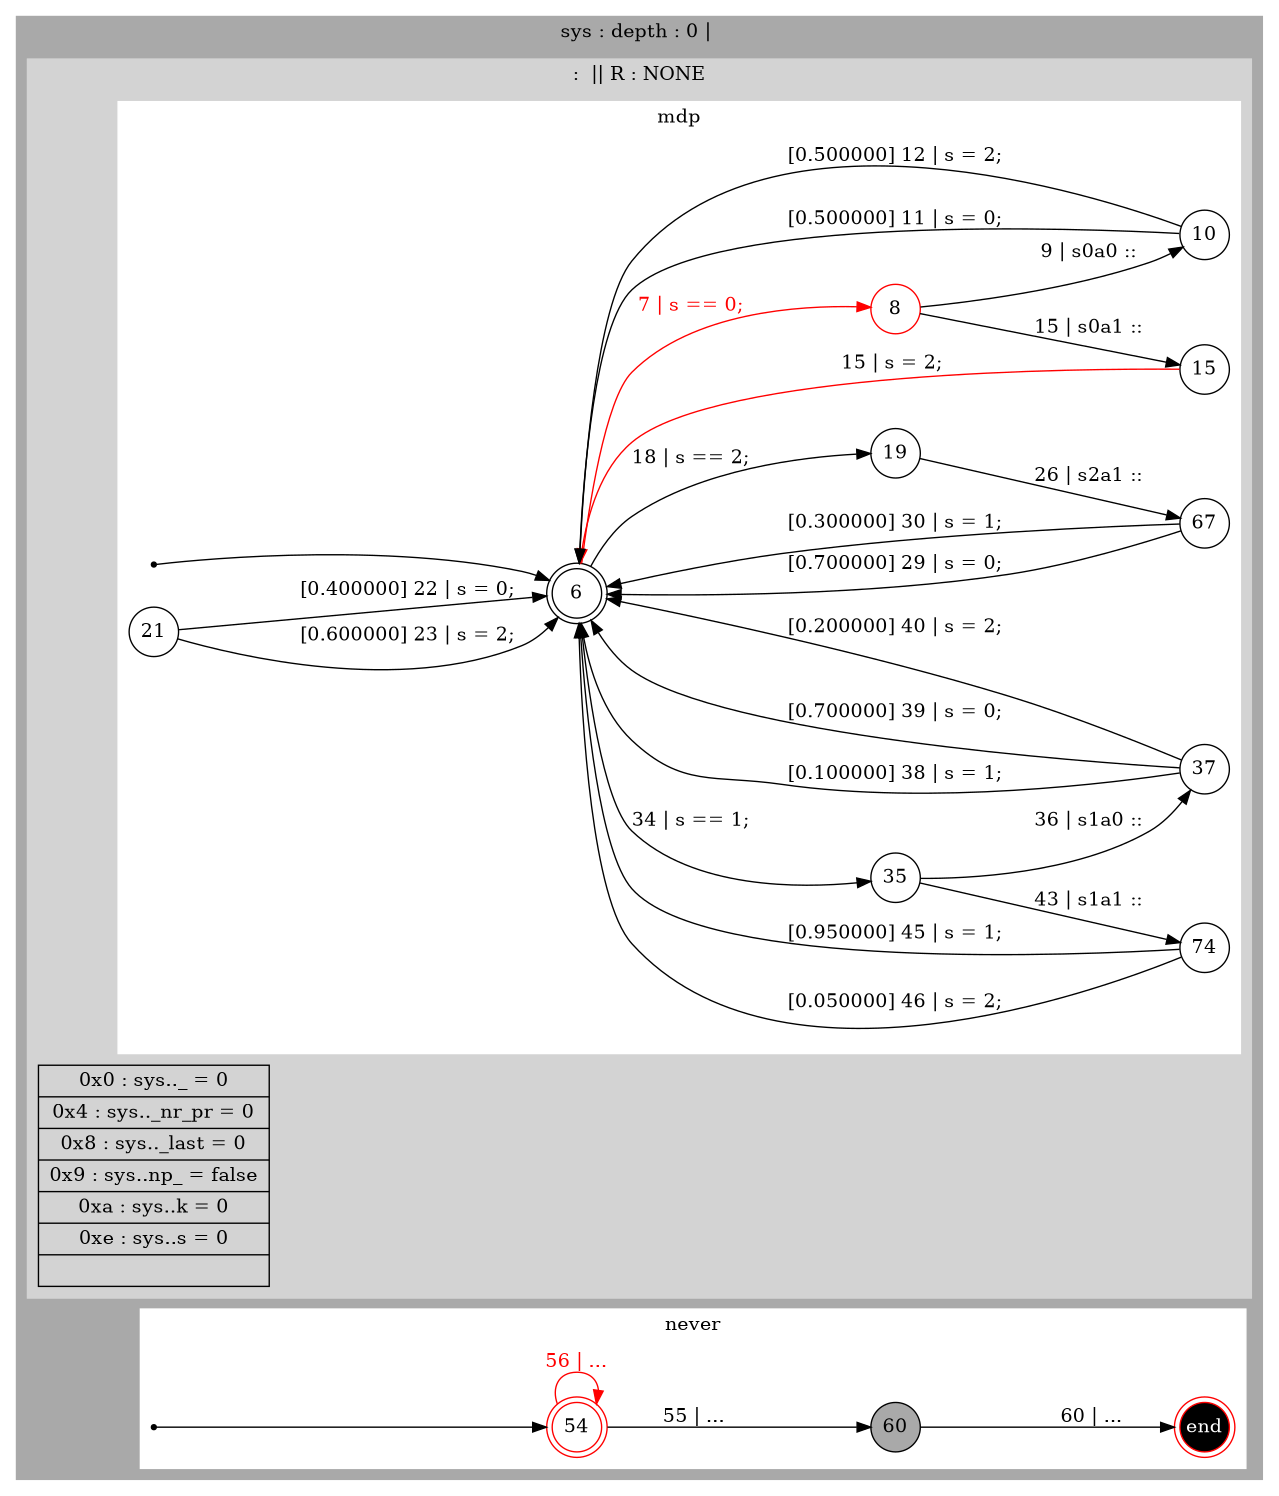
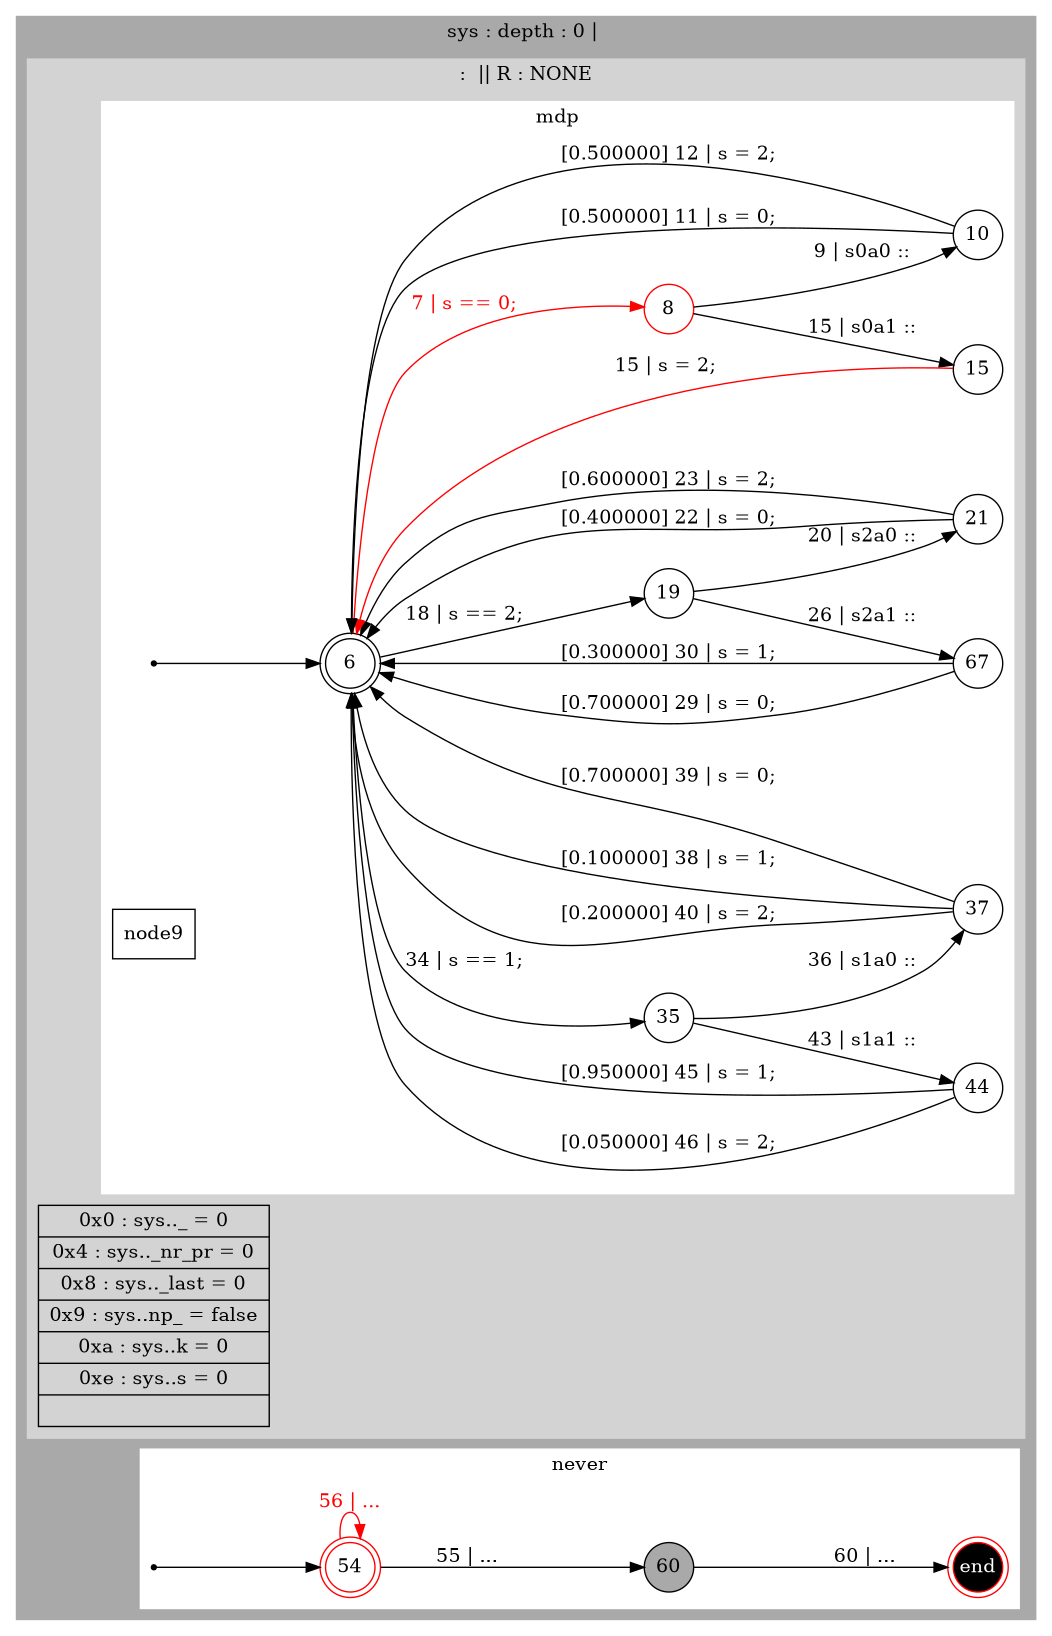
edge "19" -> "21": added, label "20 | s2a0 ::"
node "node9": added
node "74": label "74" -> "44"
